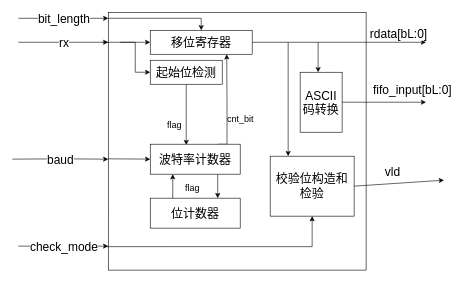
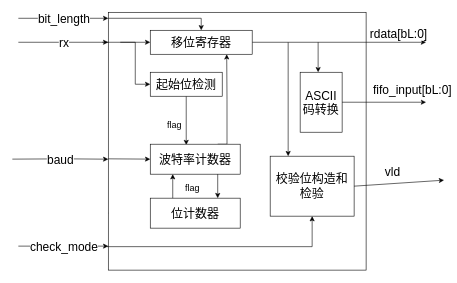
node "起始位检测": moved (186, 72) -> (186, 84)
node "cnt_bit": removed
